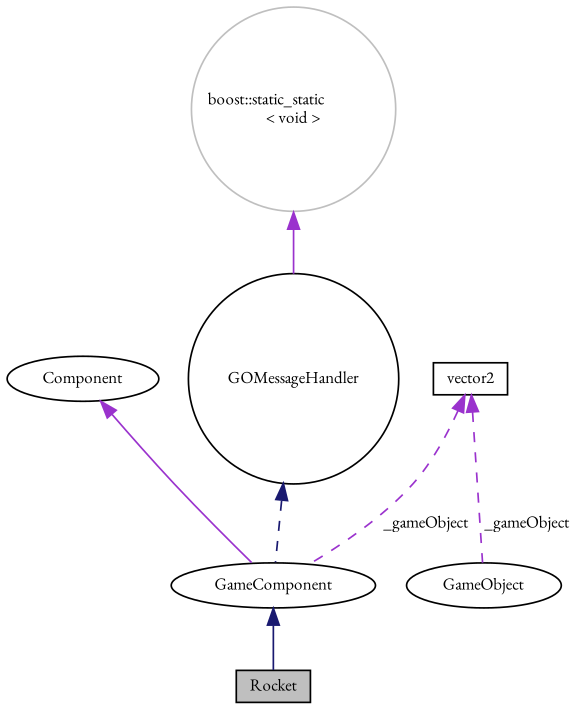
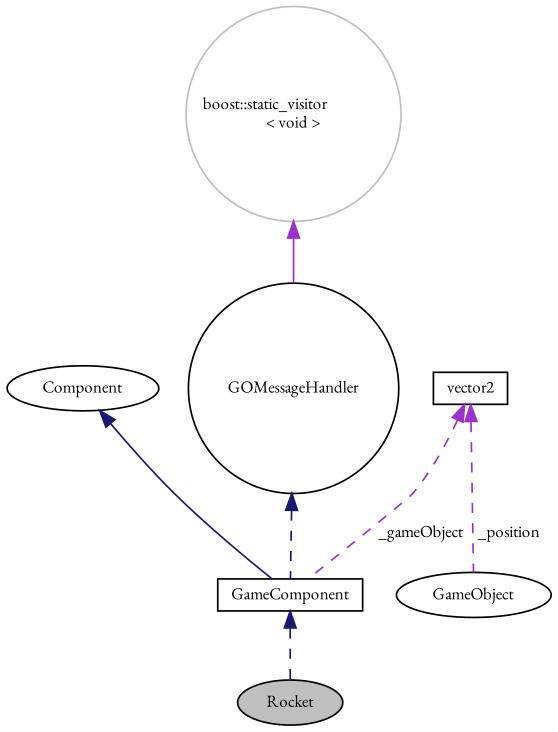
node "boost::static_static < void >": label "boost::static_static < void >" -> "boost::static_visitor < void >"
edge "GameComponent" -> "Component": color darkorchid3 -> midnightblue
edge "GameObject" -> "vector2": label " _gameObject" -> " _position"
node "GameComponent": shape ellipse -> box
edge "Rocket" -> "GameComponent": style solid -> dashed
node "Rocket": shape box -> ellipse
